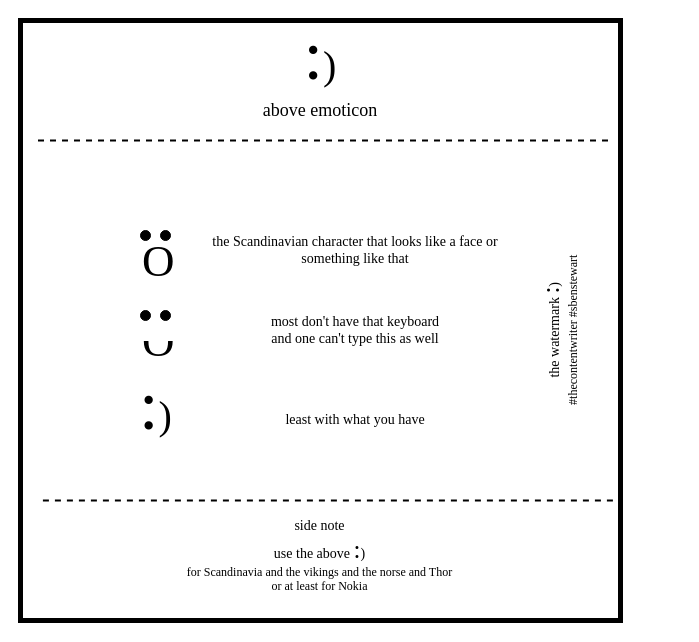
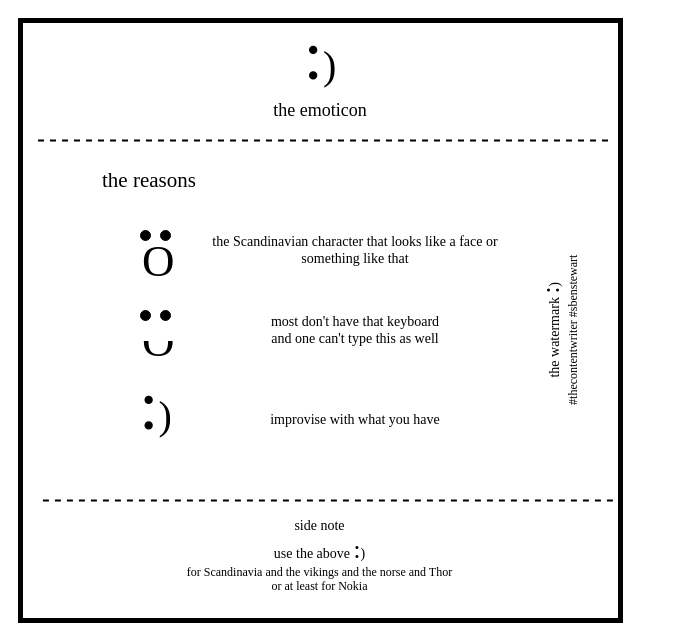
node "above emoticon": label "above emoticon" -> "the emoticon"
node "the reasons": added
node "least with what you have": label "least with what you have" -> "improvise with what you have"
